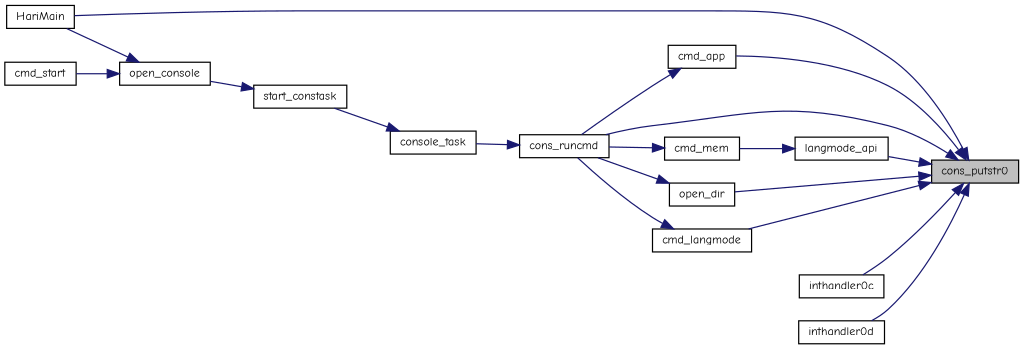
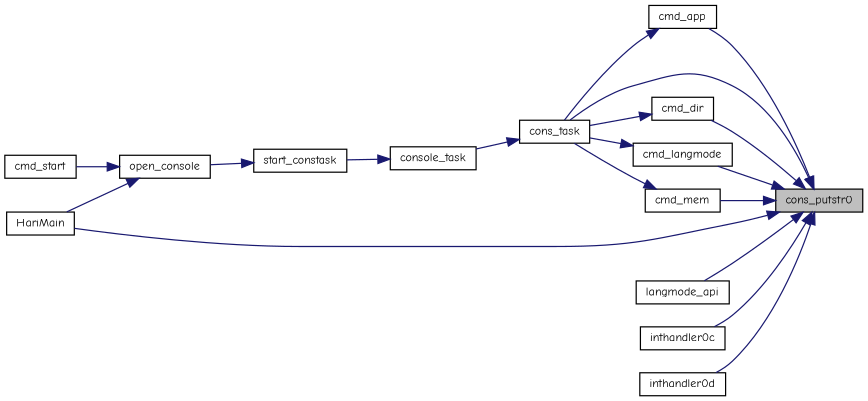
node "cons_runcmd": label "cons_runcmd" -> "cons_task"
edge "cmd_mem" -> "langmode_api": now "cmd_mem" -> "cons_putstr0"
node "open_dir": label "open_dir" -> "cmd_dir"
